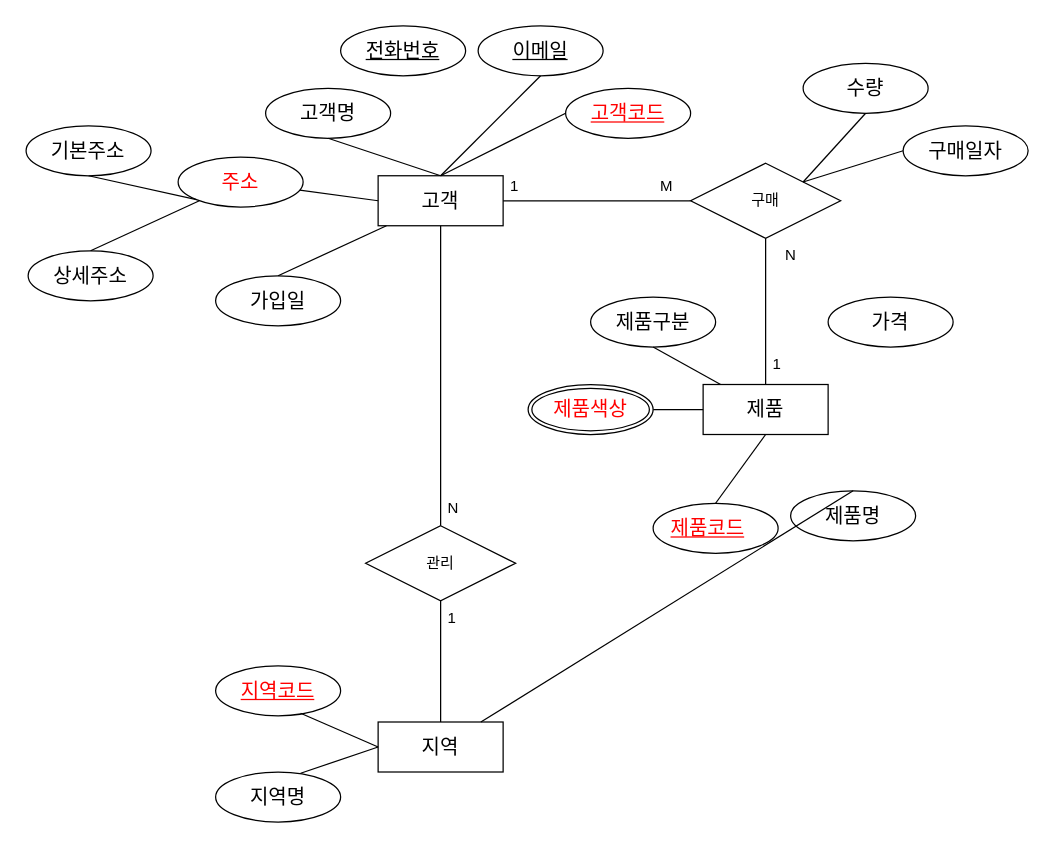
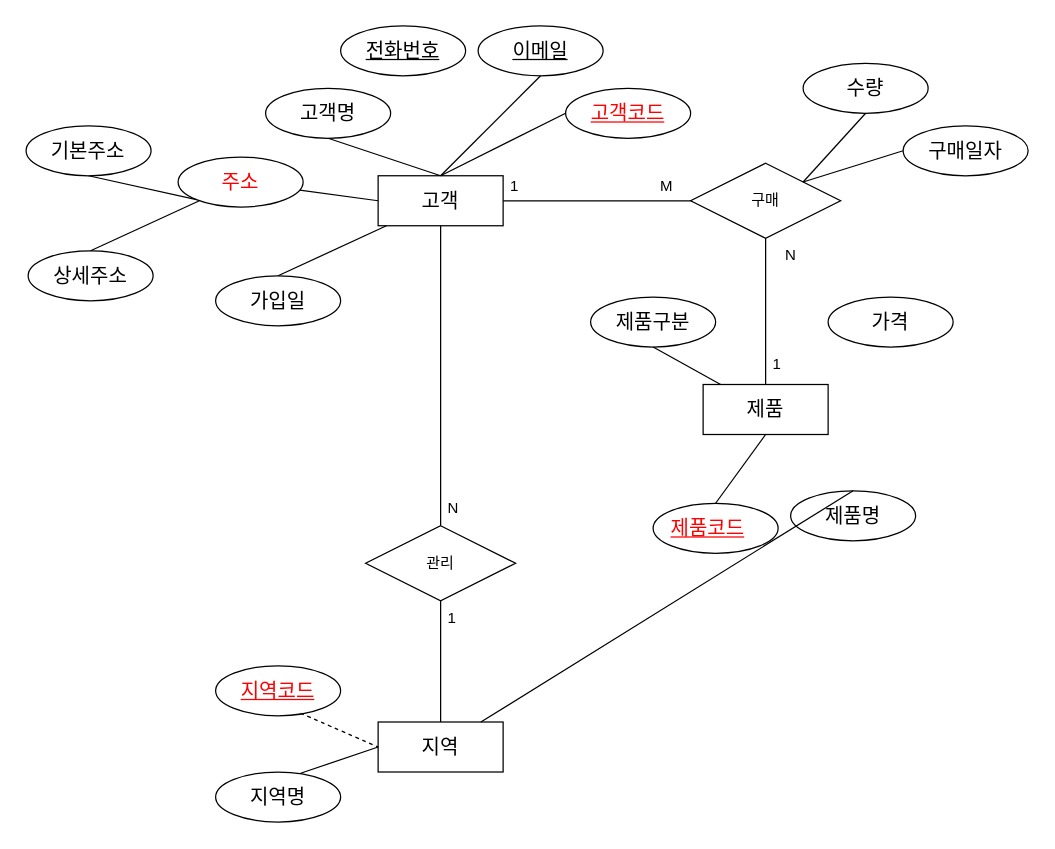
node "제품색상": removed
edge "제품색상" -- "제품": removed
edge "지역코드" -- "지역": style solid -> dashed
